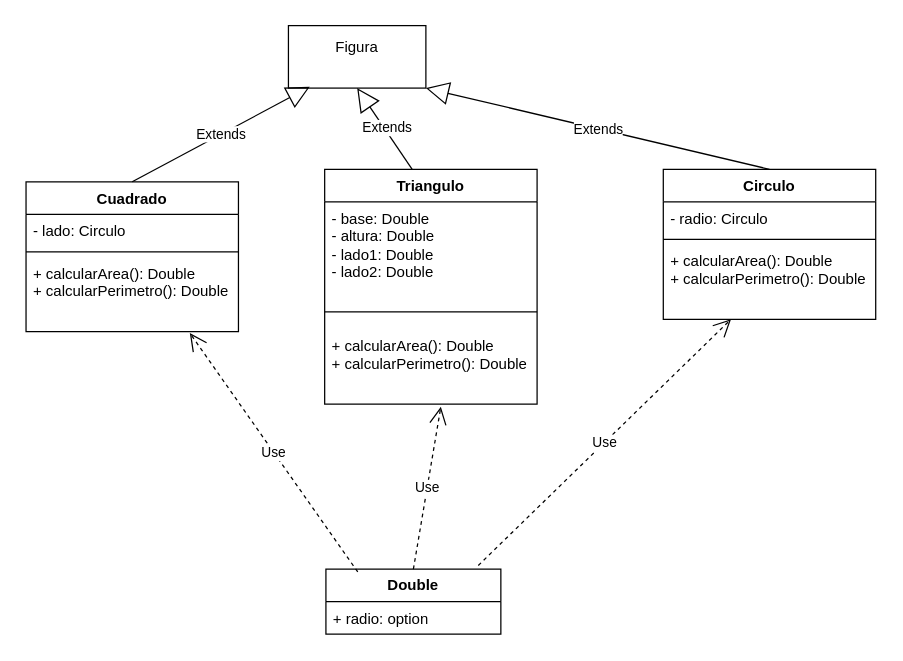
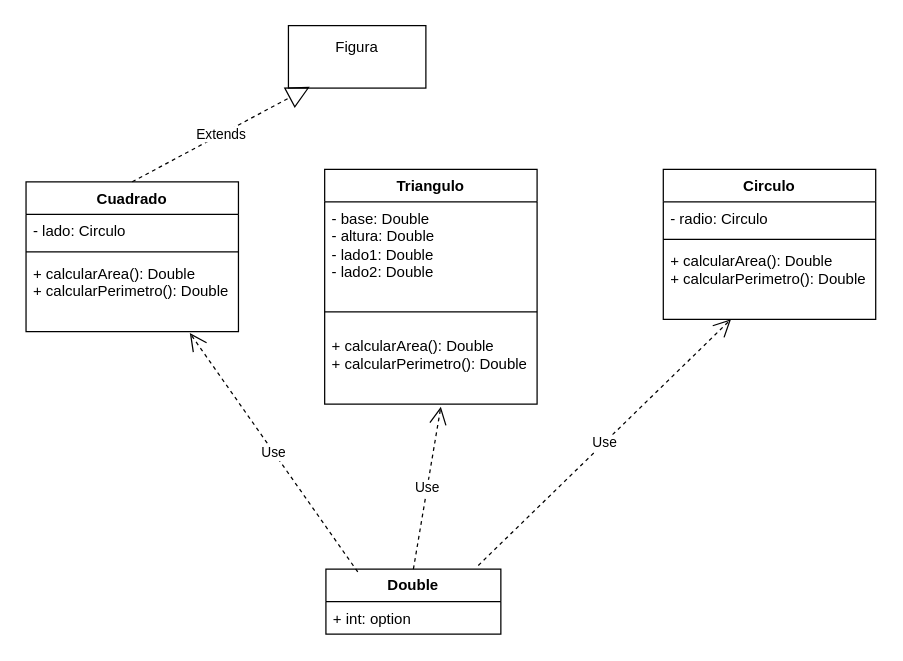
edge "Circulo" -> "Figura": removed, label "Extends"
edge "Triangulo" -> "Figura": removed, label "Extends"
edge "Cuadrado" -> "Figura": style solid -> dashed
node "+ radio: option": label "+ radio: option" -> "+ int: option"
